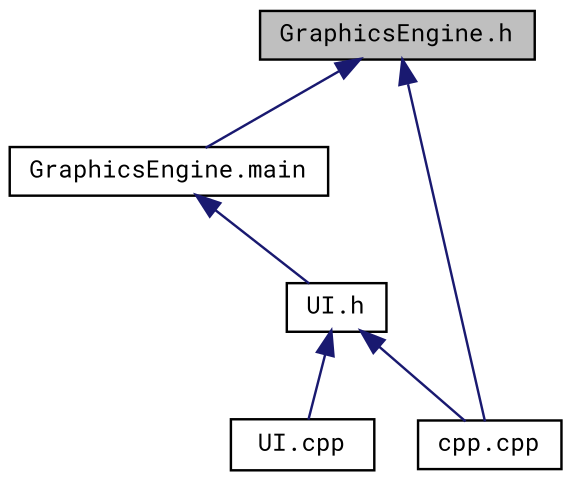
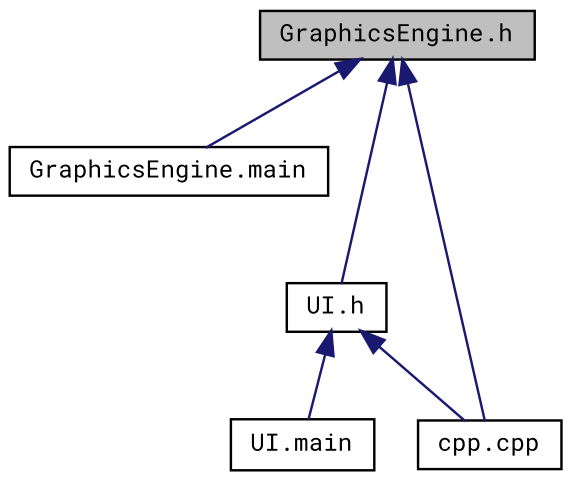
edge "UI.h" -> "GraphicsEngine.main": now "UI.h" -> "GraphicsEngine.h"
node "UI.cpp": label "UI.cpp" -> "UI.main"
